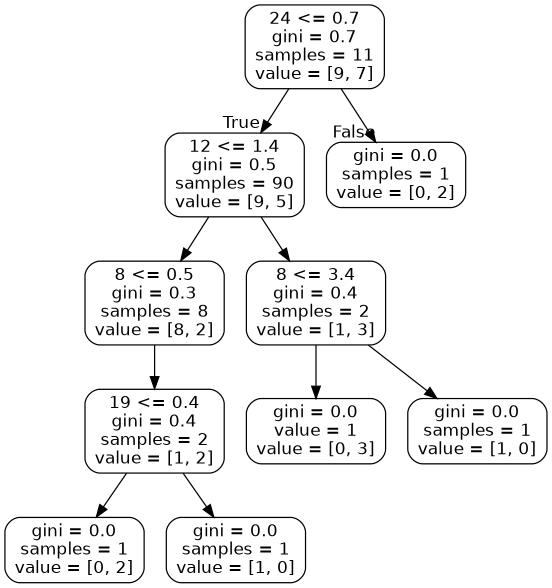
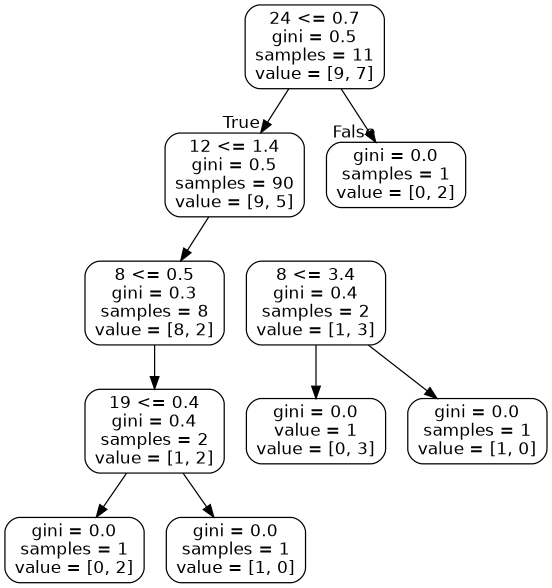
node "24 <= 0.7 gini = 0.7 samples = 11 value = [9, 7]": label "24 <= 0.7 gini = 0.7 samples = 11 value = [9, 7]" -> "24 <= 0.7 gini = 0.5 samples = 11 value = [9, 7]"
edge "12 <= 1.4 gini = 0.5 samples = 90 value = [9, 5]" -> "8 <= 3.4 gini = 0.4 samples = 2 value = [1, 3]": removed
